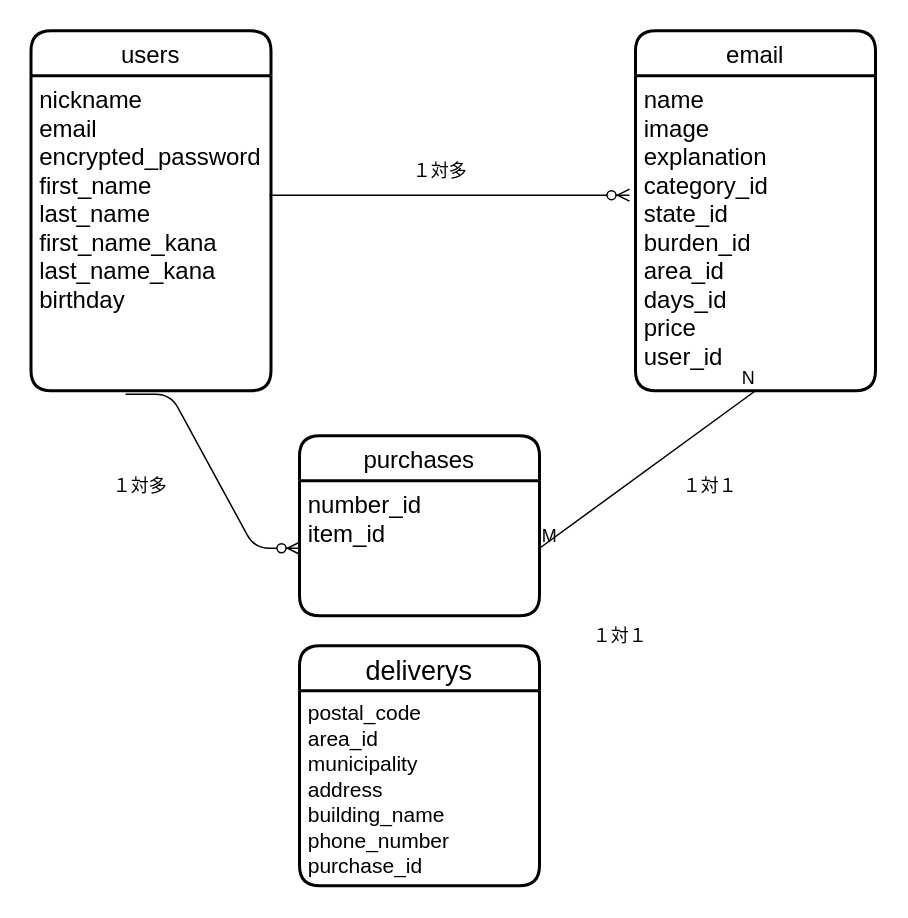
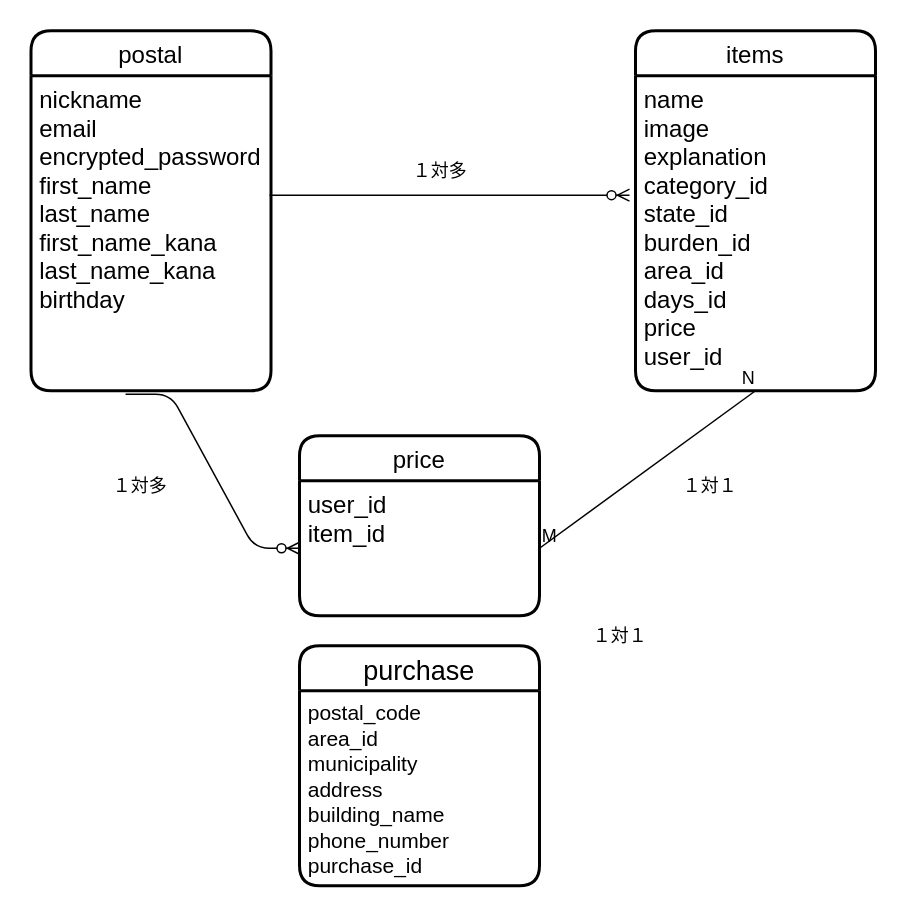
node "users": label "users" -> "postal"
node "email": label "email" -> "items"
node "purchases": label "purchases" -> "price"
node "number_id item_id": label "number_id item_id" -> "user_id item_id"
node "deliverys": label "deliverys" -> "purchase"
